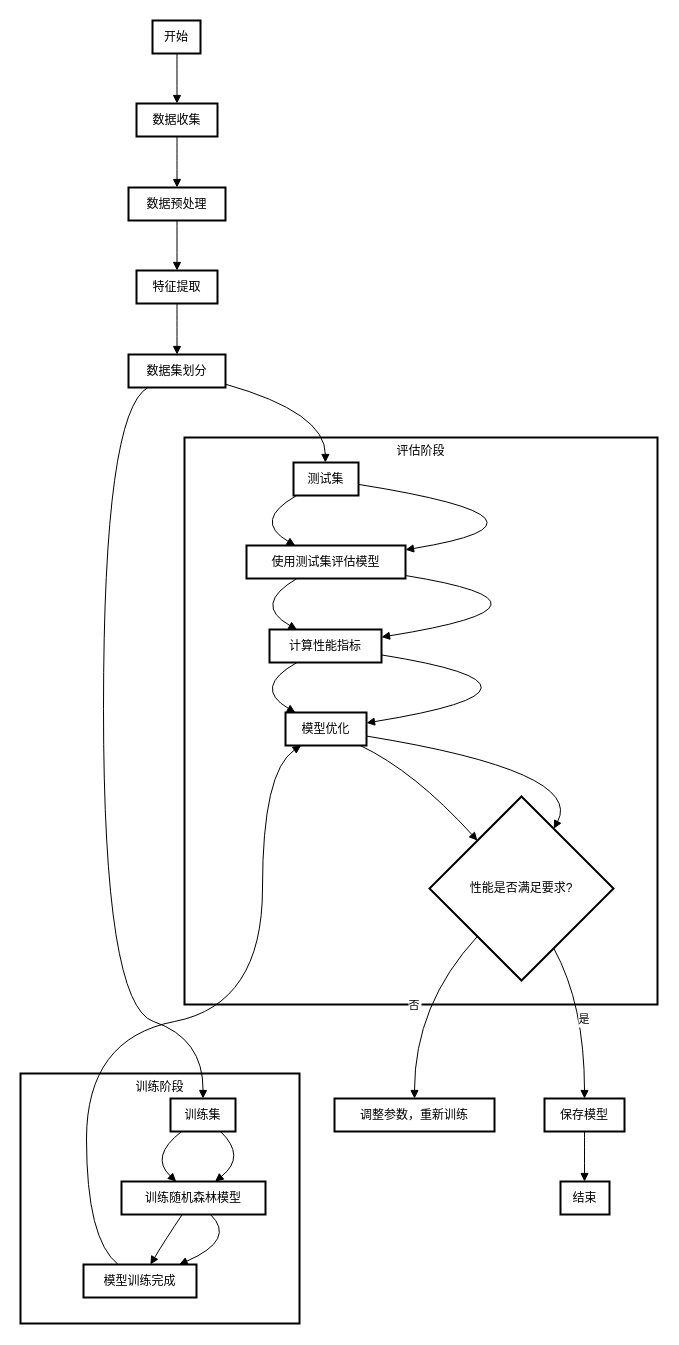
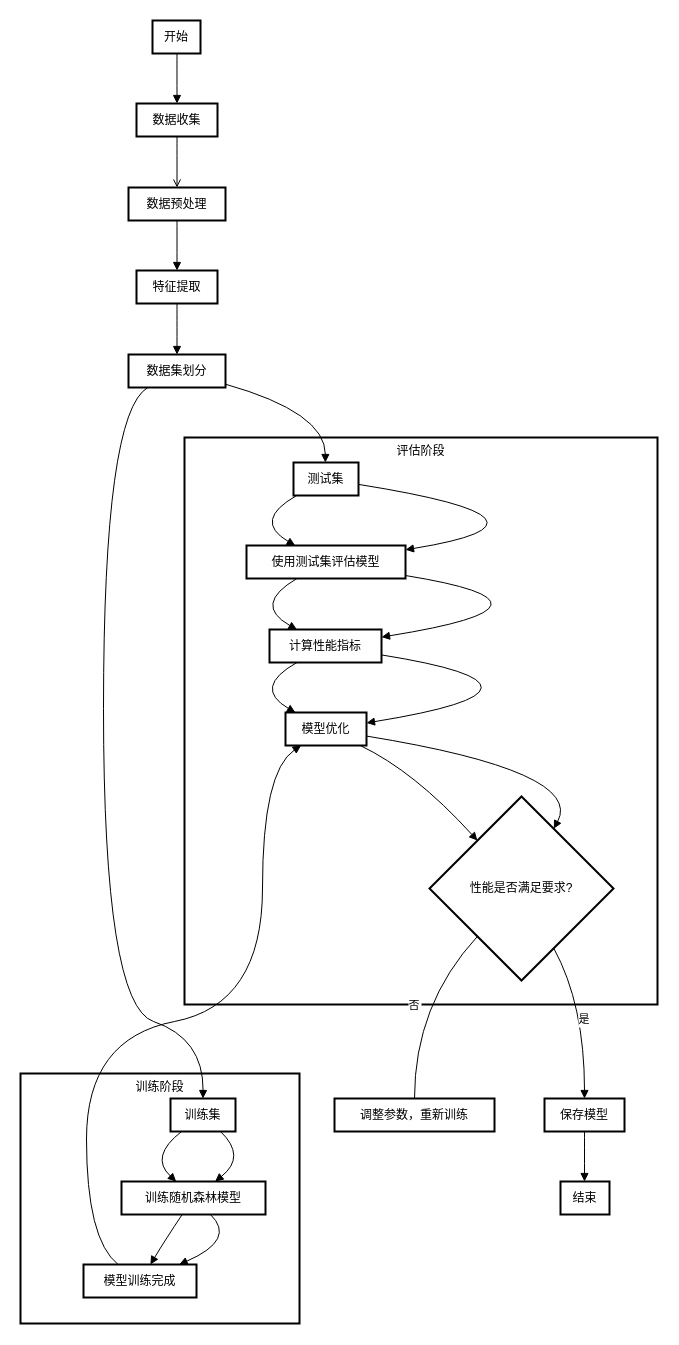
edge "数据收集" -> "数据预处理": arrowhead block -> open
edge "性能是否满足要求?" -> "调整参数，重新训练": arrowhead block -> none
